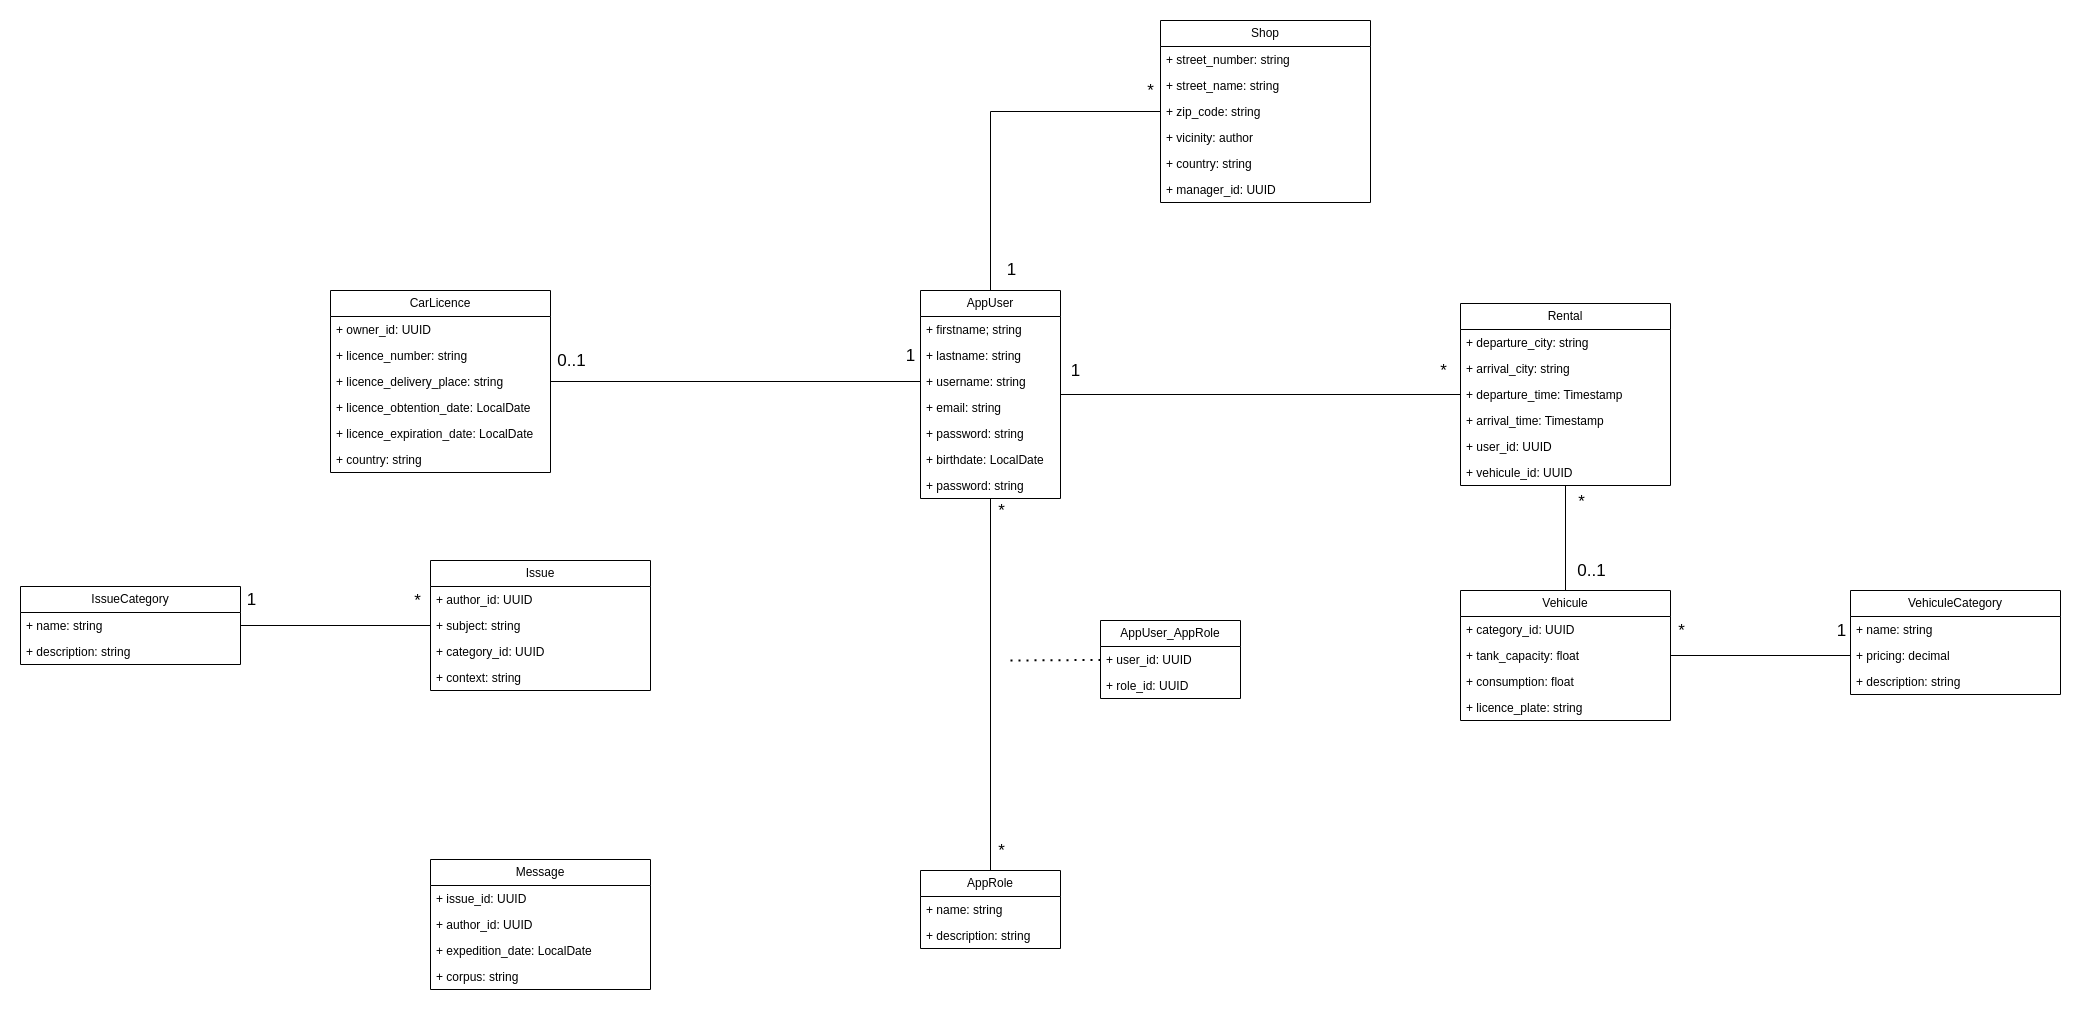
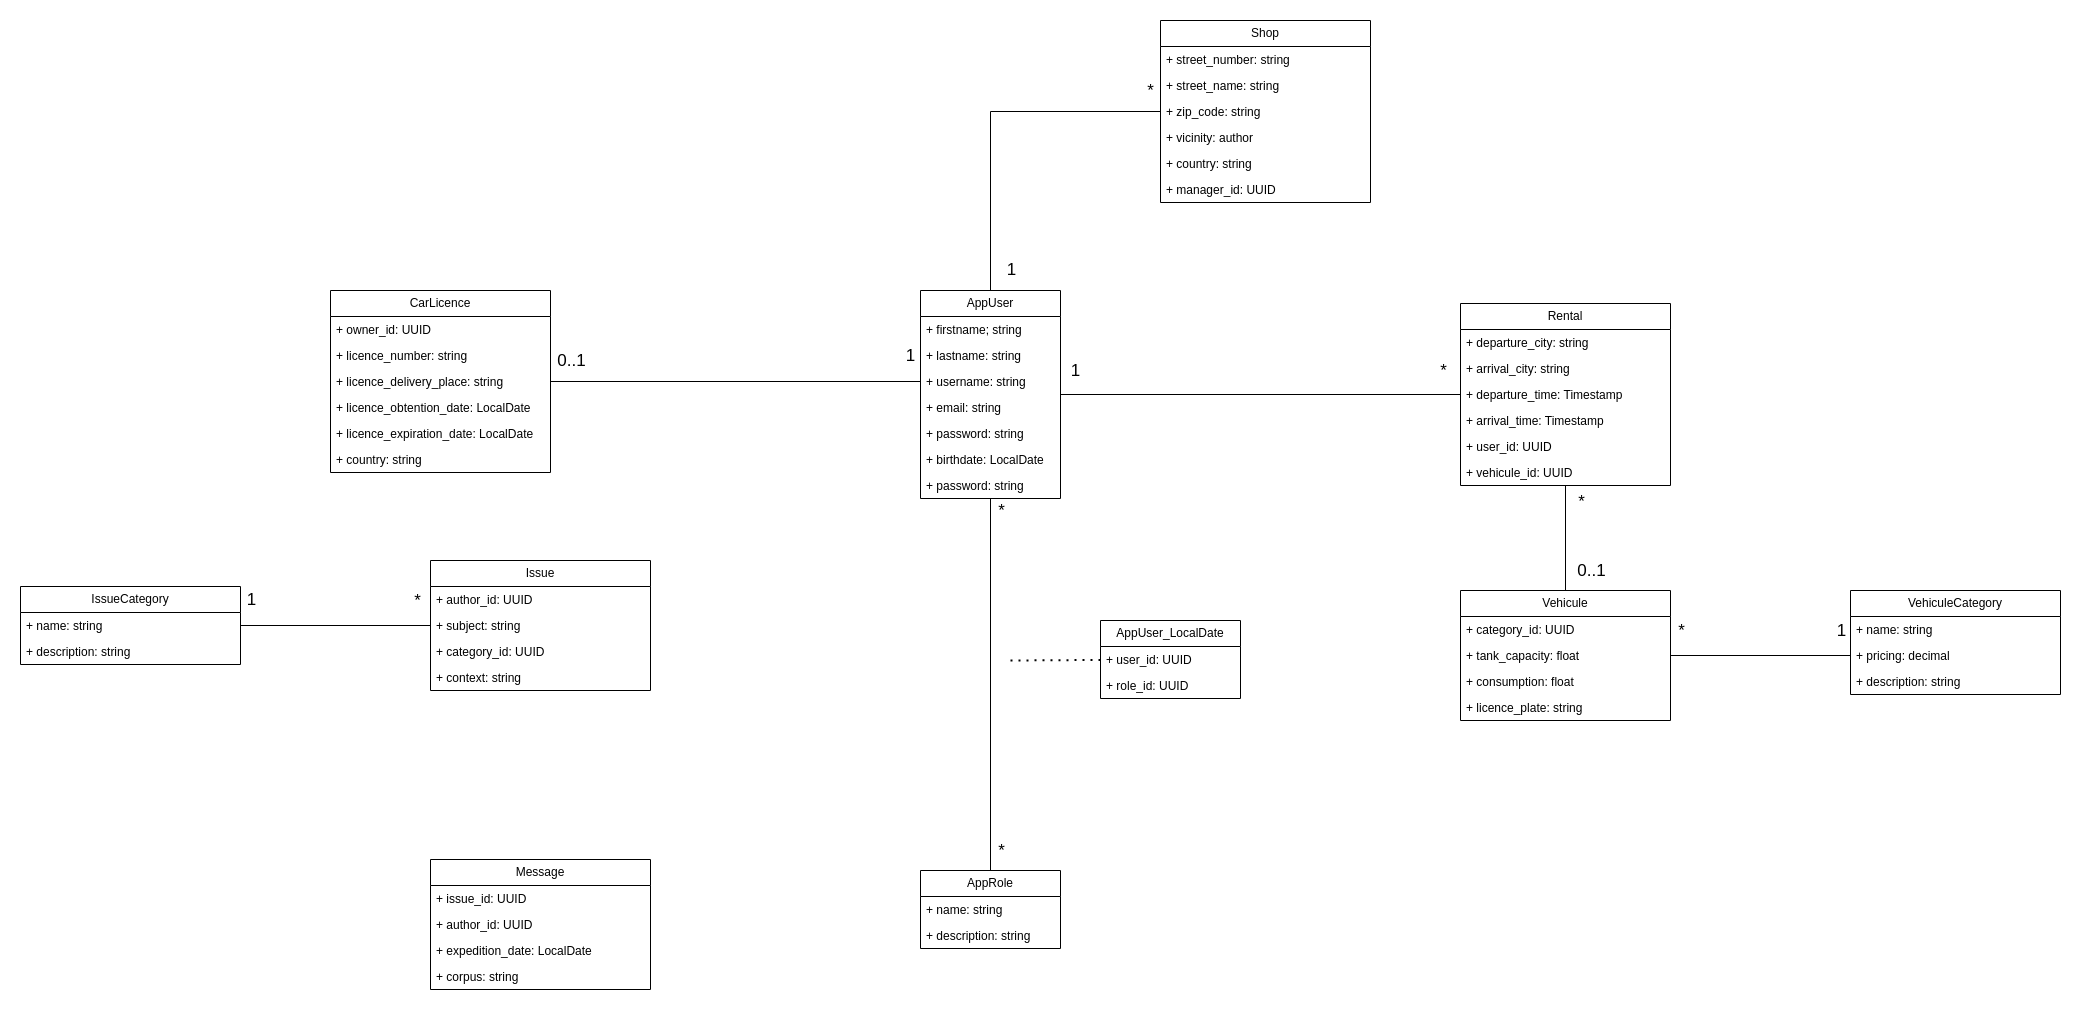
node "AppUser_AppRole": label "AppUser_AppRole" -> "AppUser_LocalDate"
